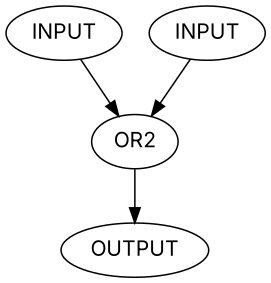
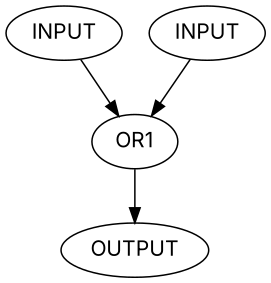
node "OR2": label "OR2" -> "OR1"
